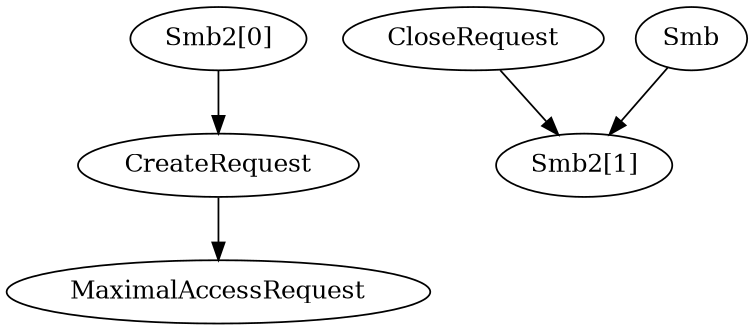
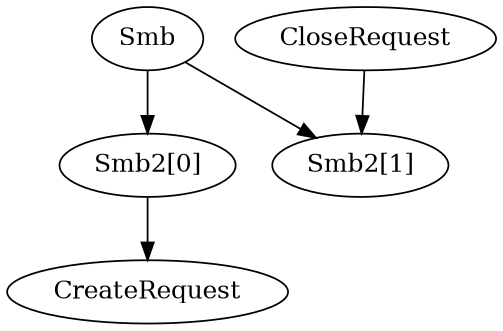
edge "Smb" -> "Smb2[0]": added
node "MaximalAccessRequest": removed
